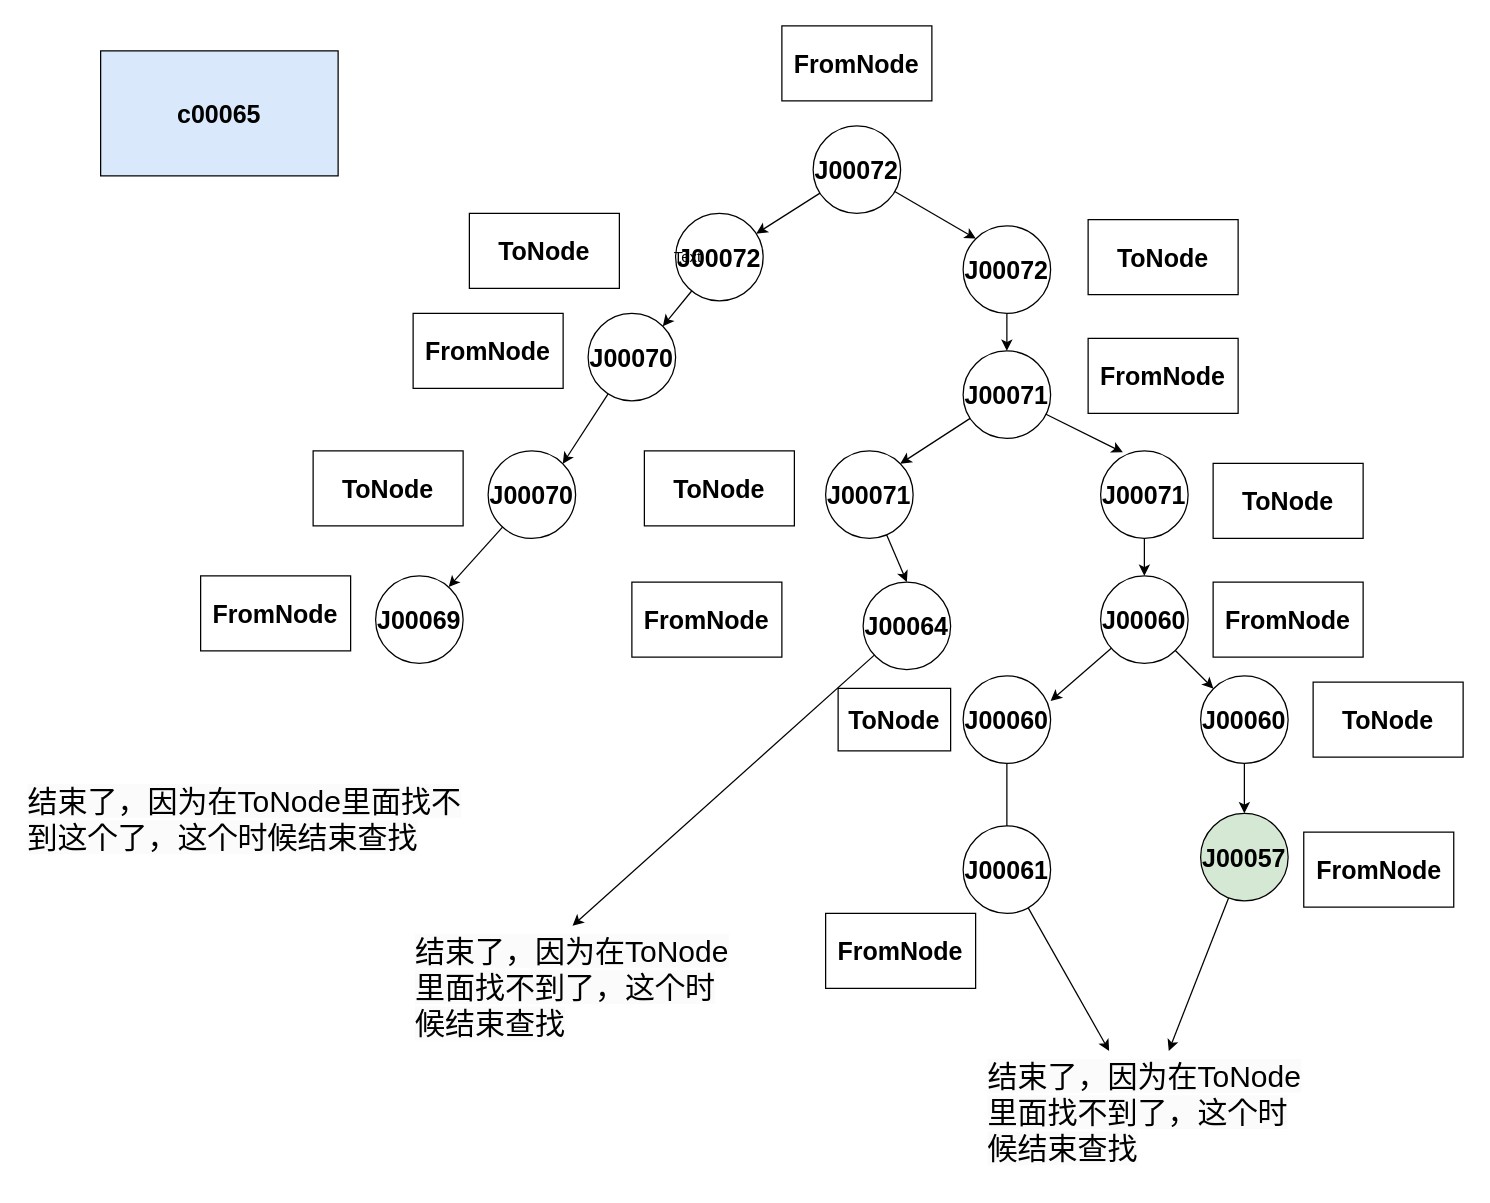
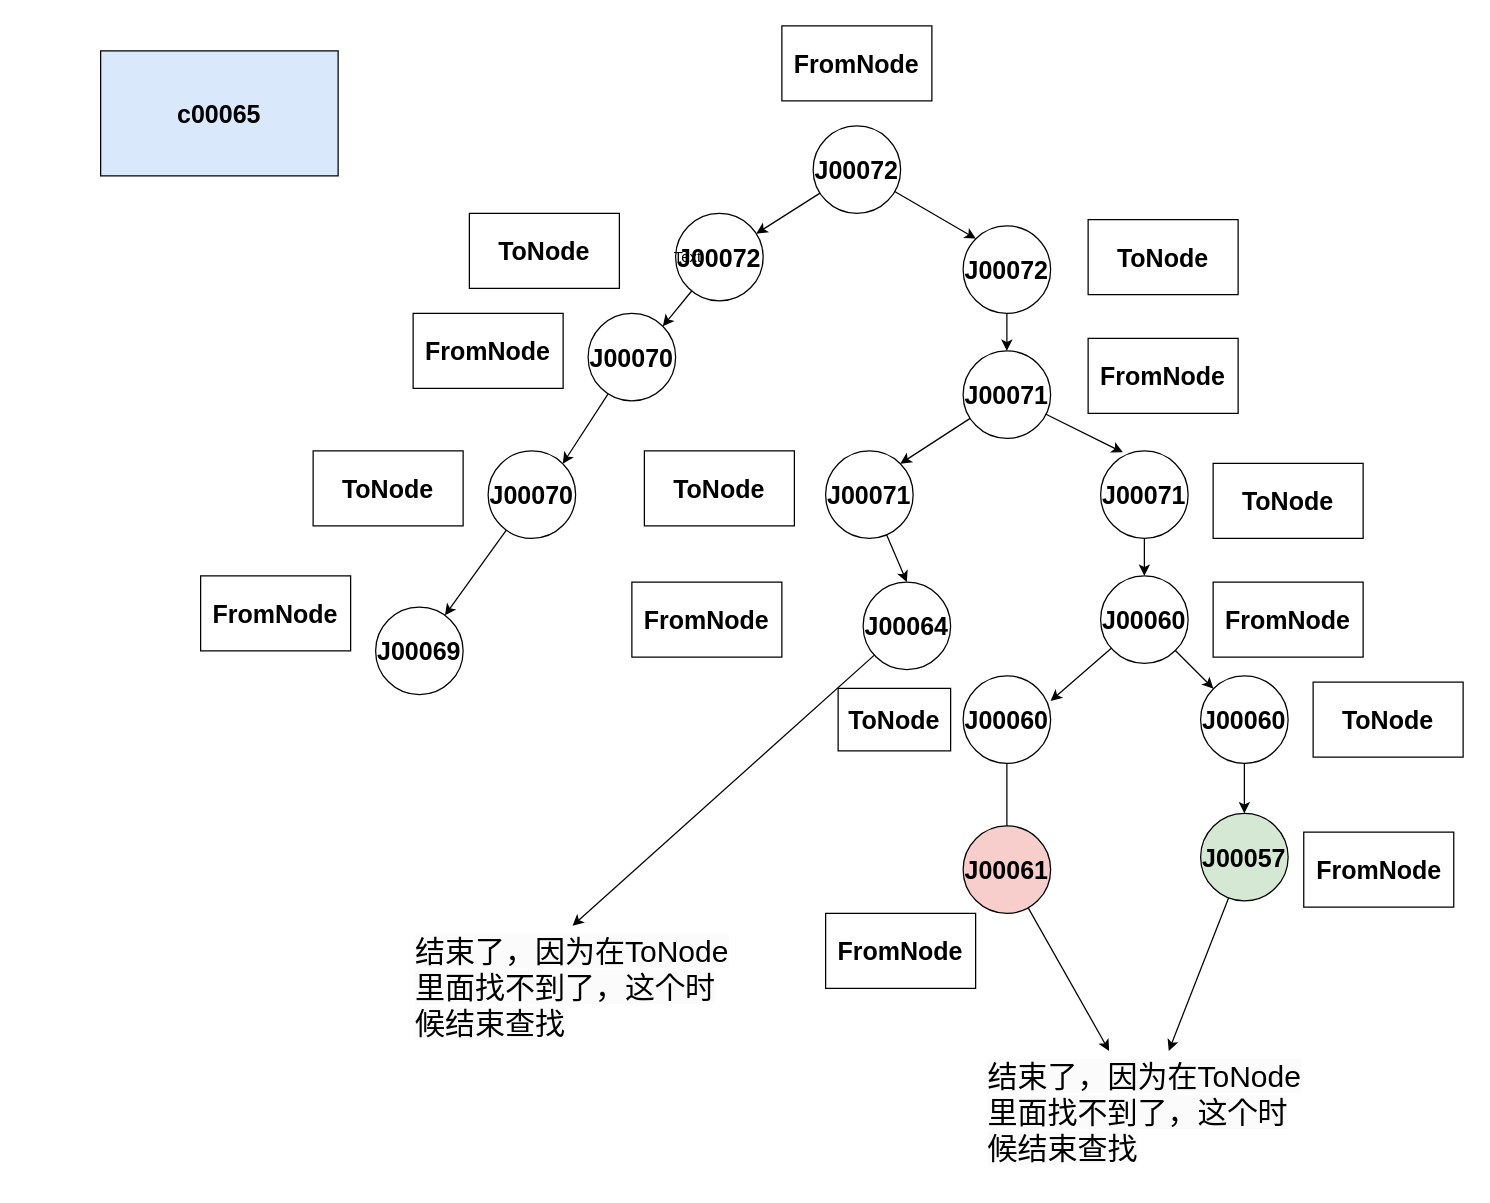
node "J00069": moved (419, 619) -> (419, 651)
node "结束了，因为在ToNode里面找不到这个了，这个时候结束查找": removed
node "J00061": fillcolor #ffffff -> #f8cecc
